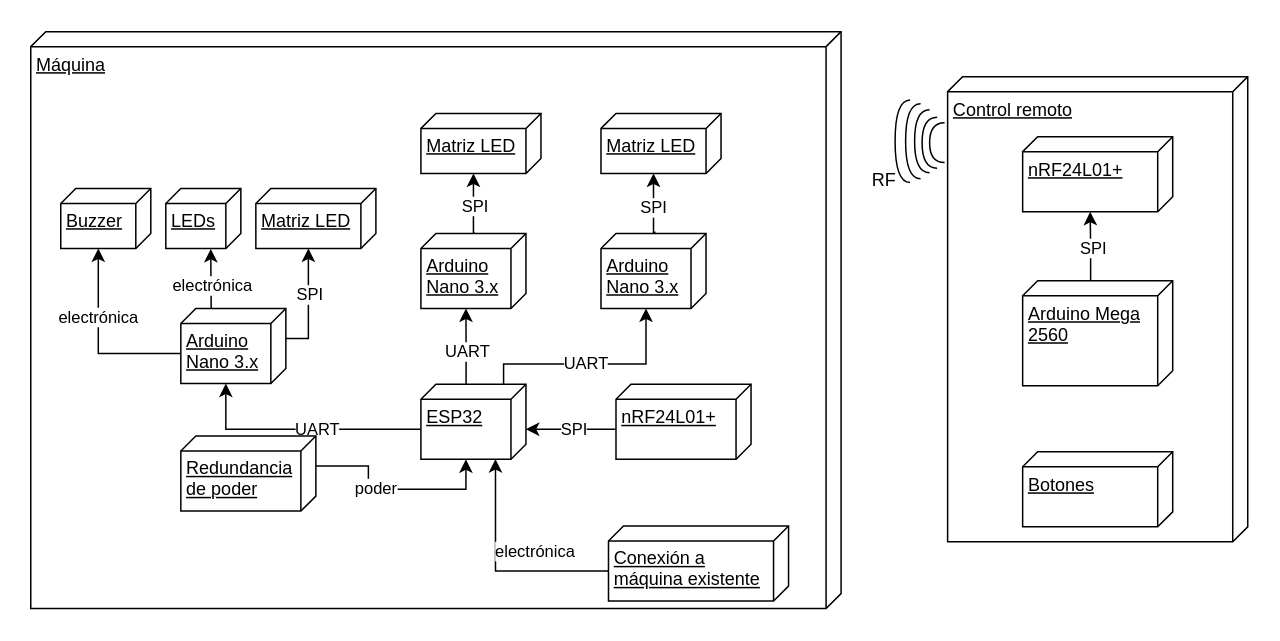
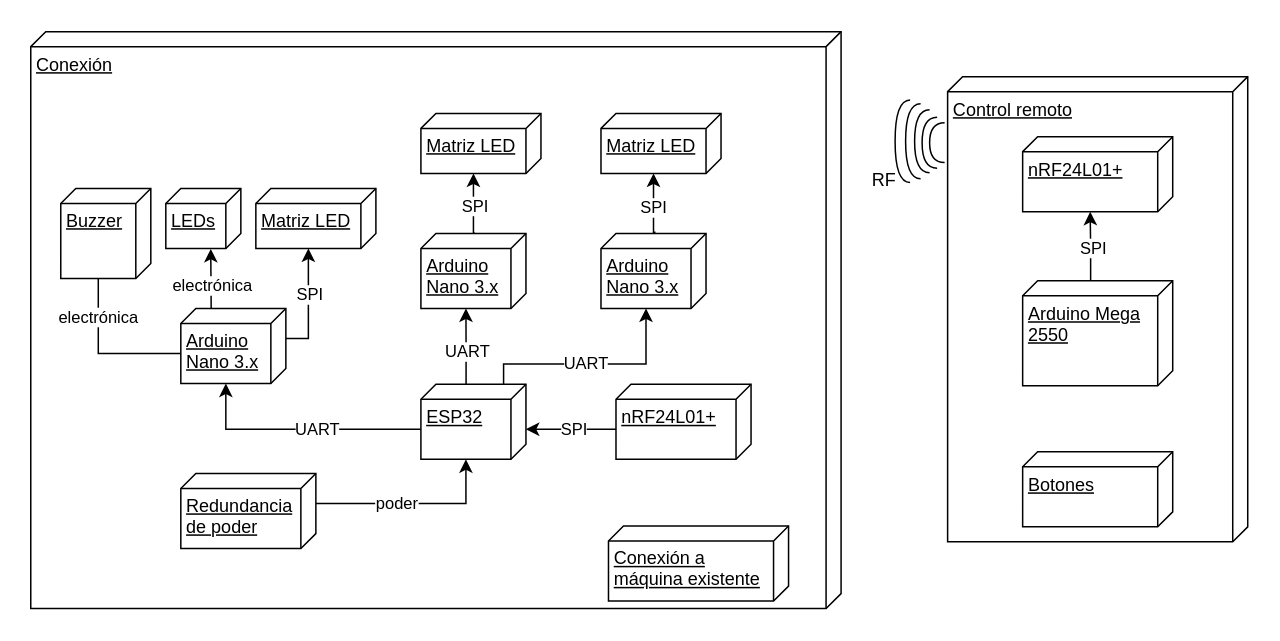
node "Máquina": label "Máquina" -> "Conexión"
node "Buzzer": size 90x60 -> 90x90
node "Arduino Mega 2560": label "Arduino Mega 2560" -> "Arduino Mega 2550"
node "Redundancia de poder": moved (248, 473) -> (248, 511)
edge "Conexión a máquina existente" -> "ESP32": removed, label "electrónica"
